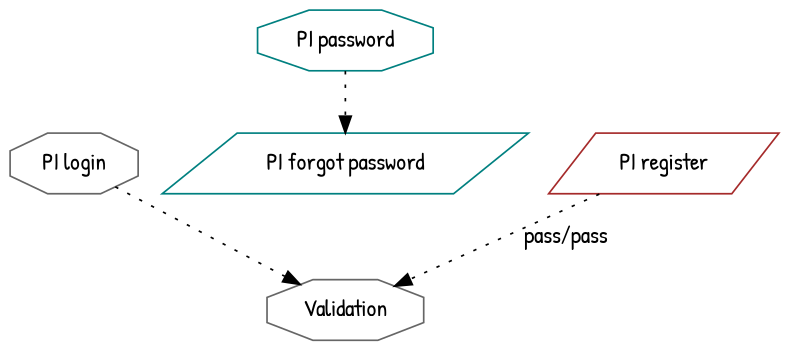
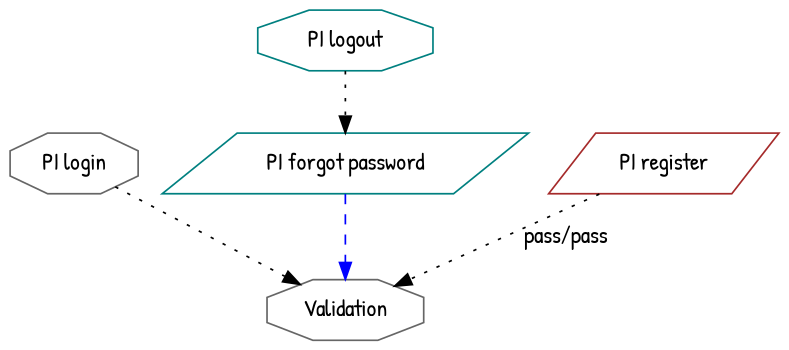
node "PI password": label "PI password" -> "PI logout"
edge "PI forgot password" -> "Validation": added
